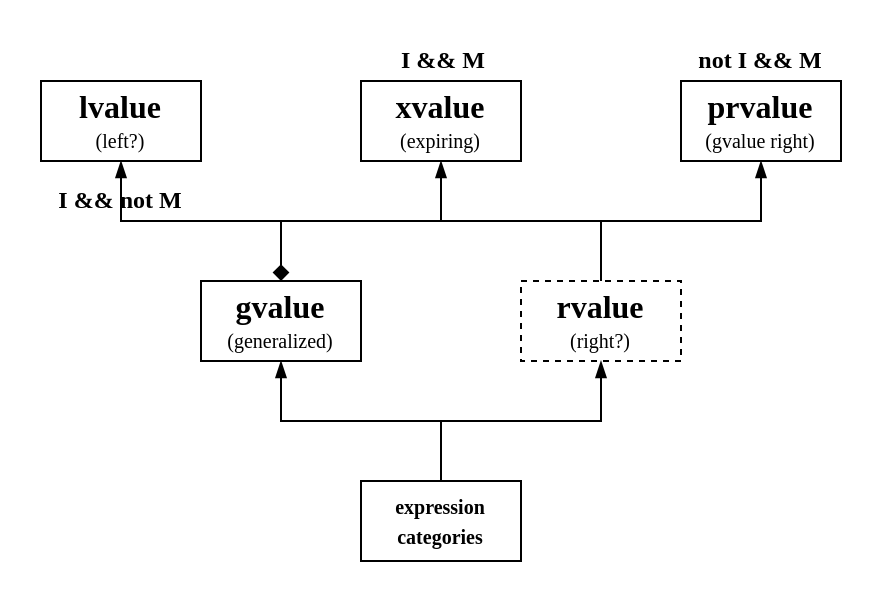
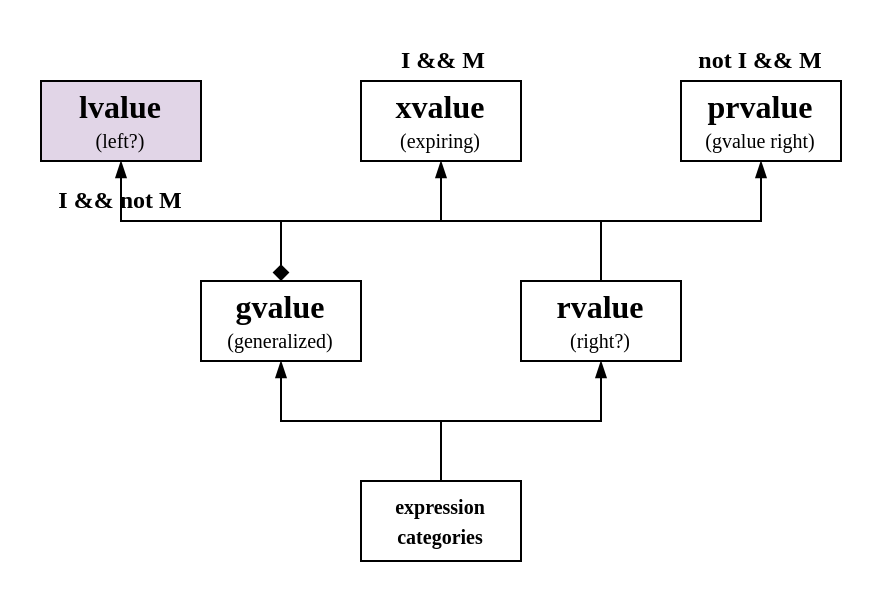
node "lvalue (left?)": fillcolor #ffffff -> #e1d5e7
node "rvalue (right?)": style dashed -> solid
